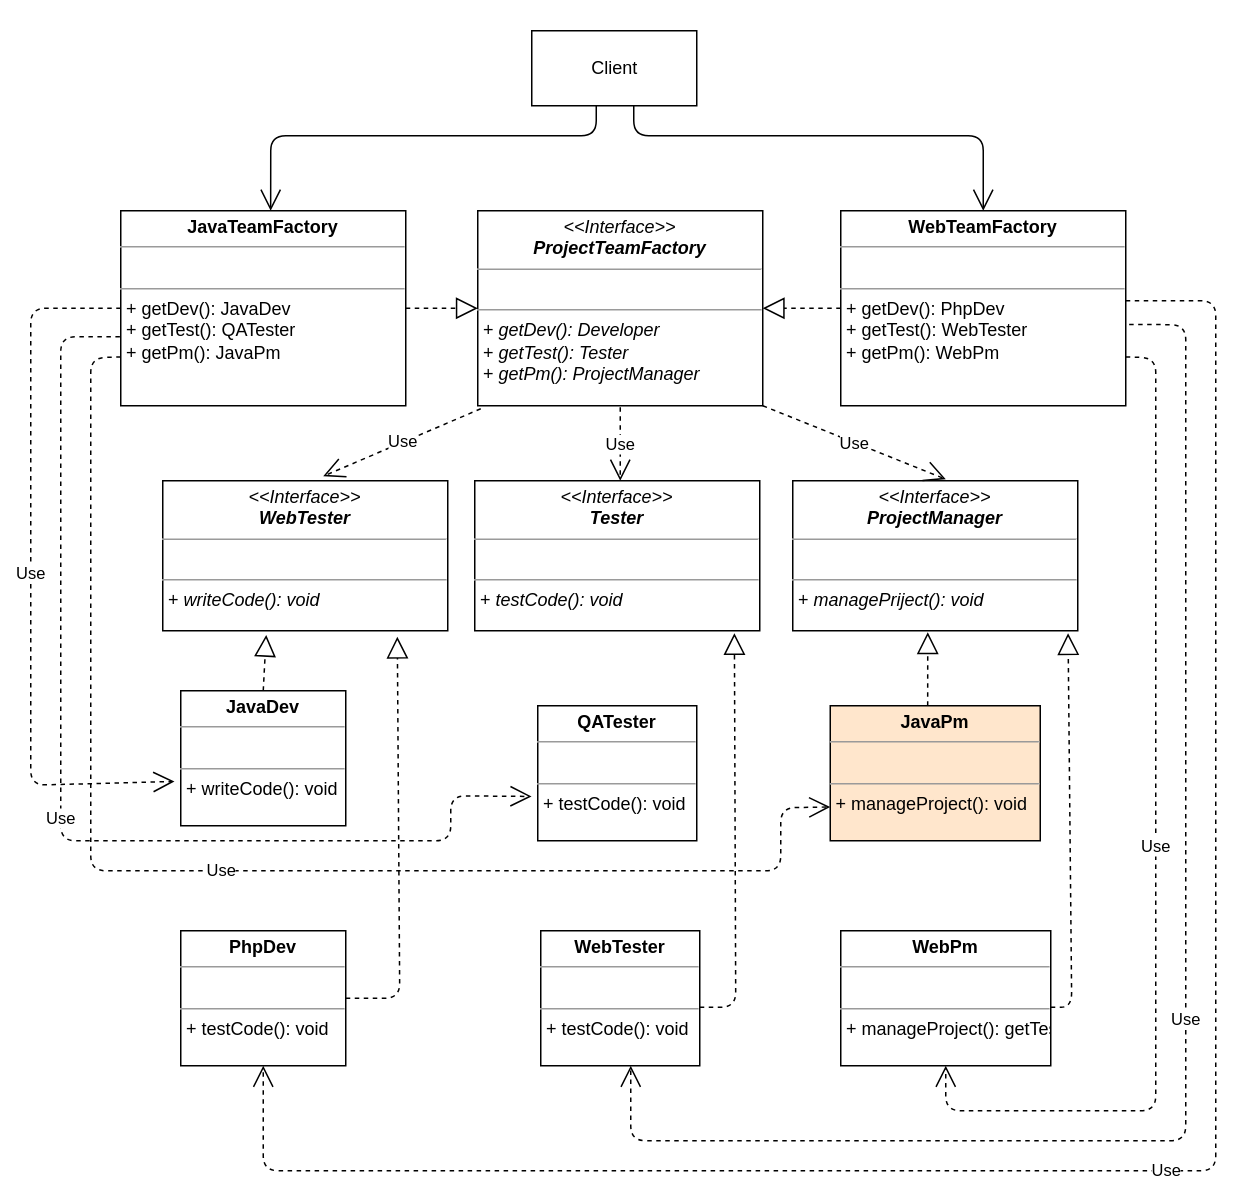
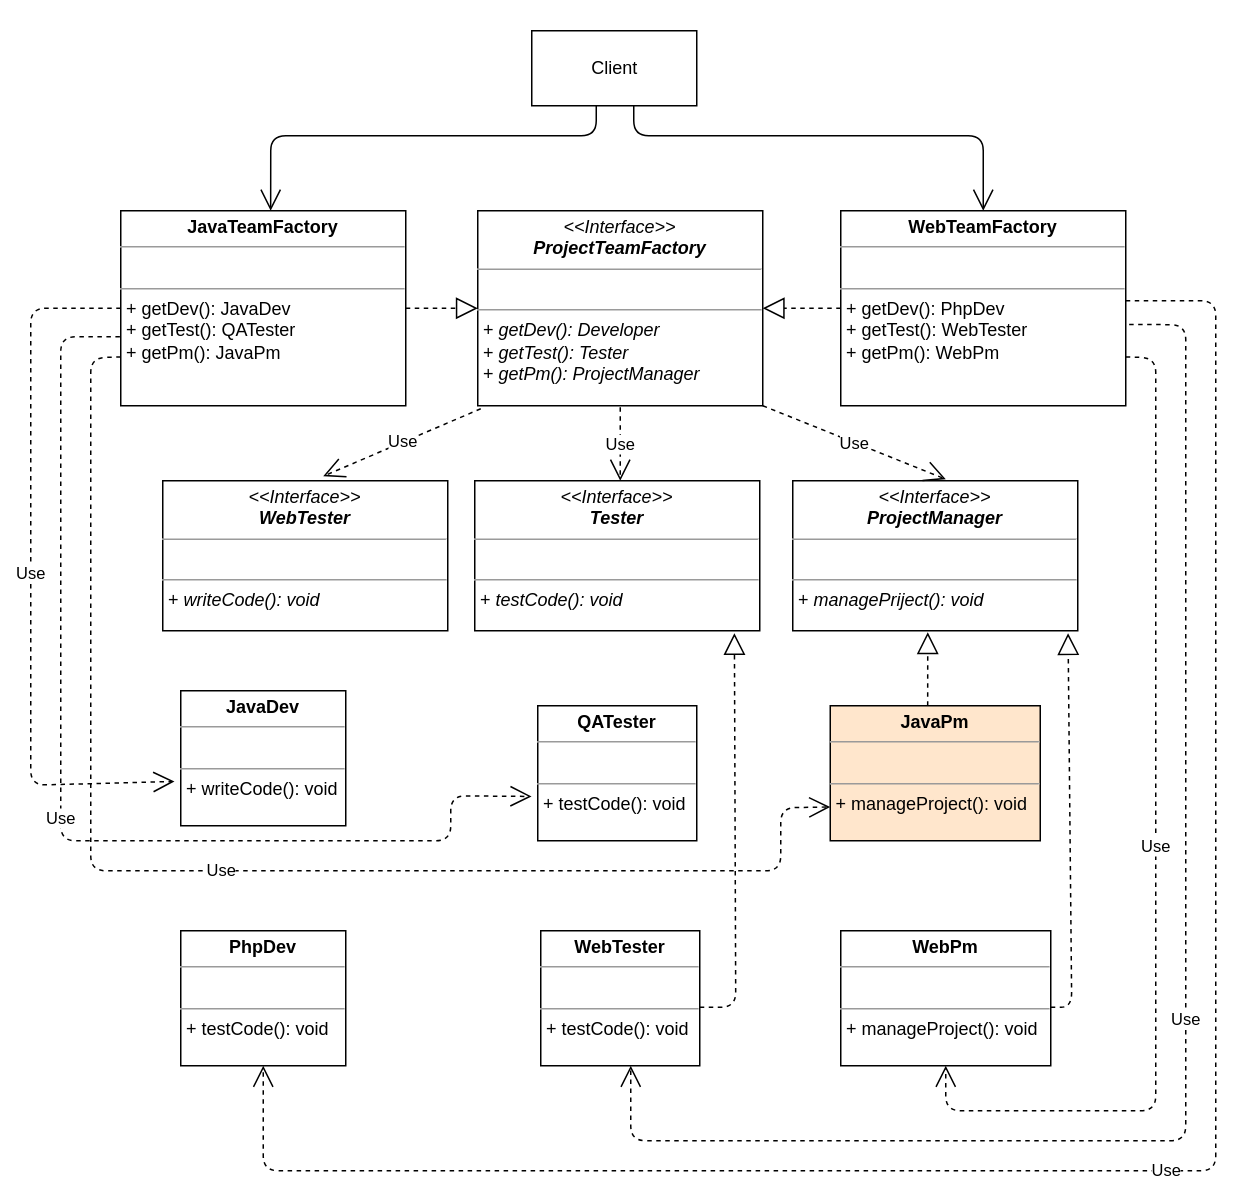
edge "JavaDev + writeCode(): void" -> "<<Interface>> WebTester + writeCode(): void": removed
edge "PhpDev + testCode(): void" -> "<<Interface>> WebTester + writeCode(): void": removed
node "WebPm + manageProject(): getTest": label "WebPm + manageProject(): getTest" -> "WebPm + manageProject(): void"
